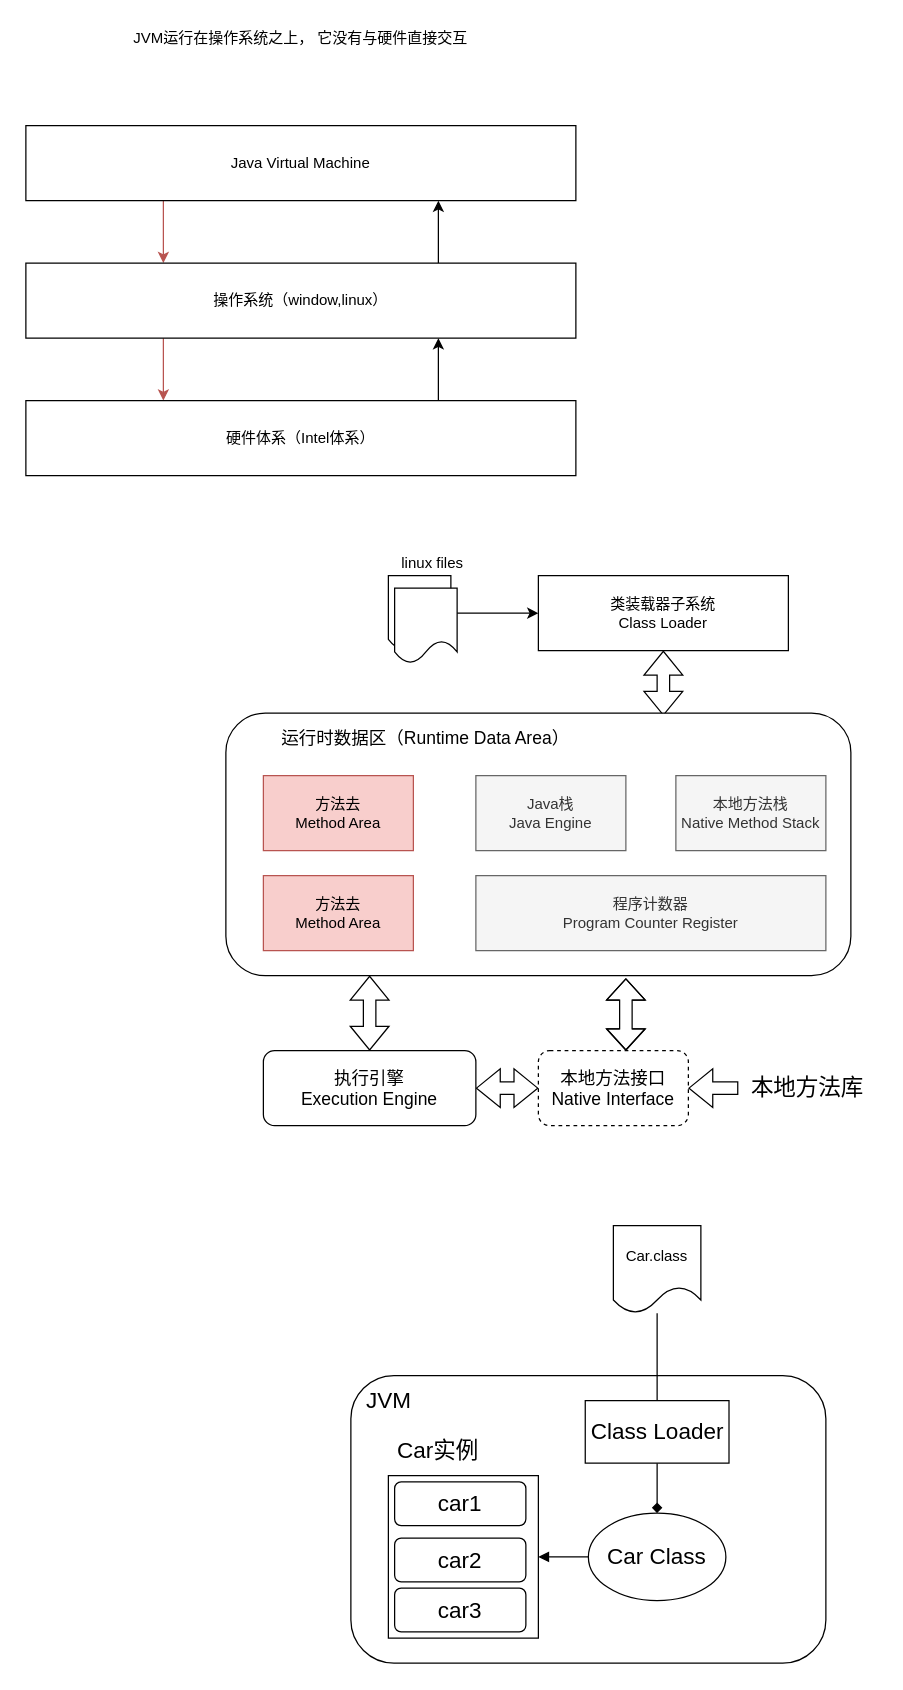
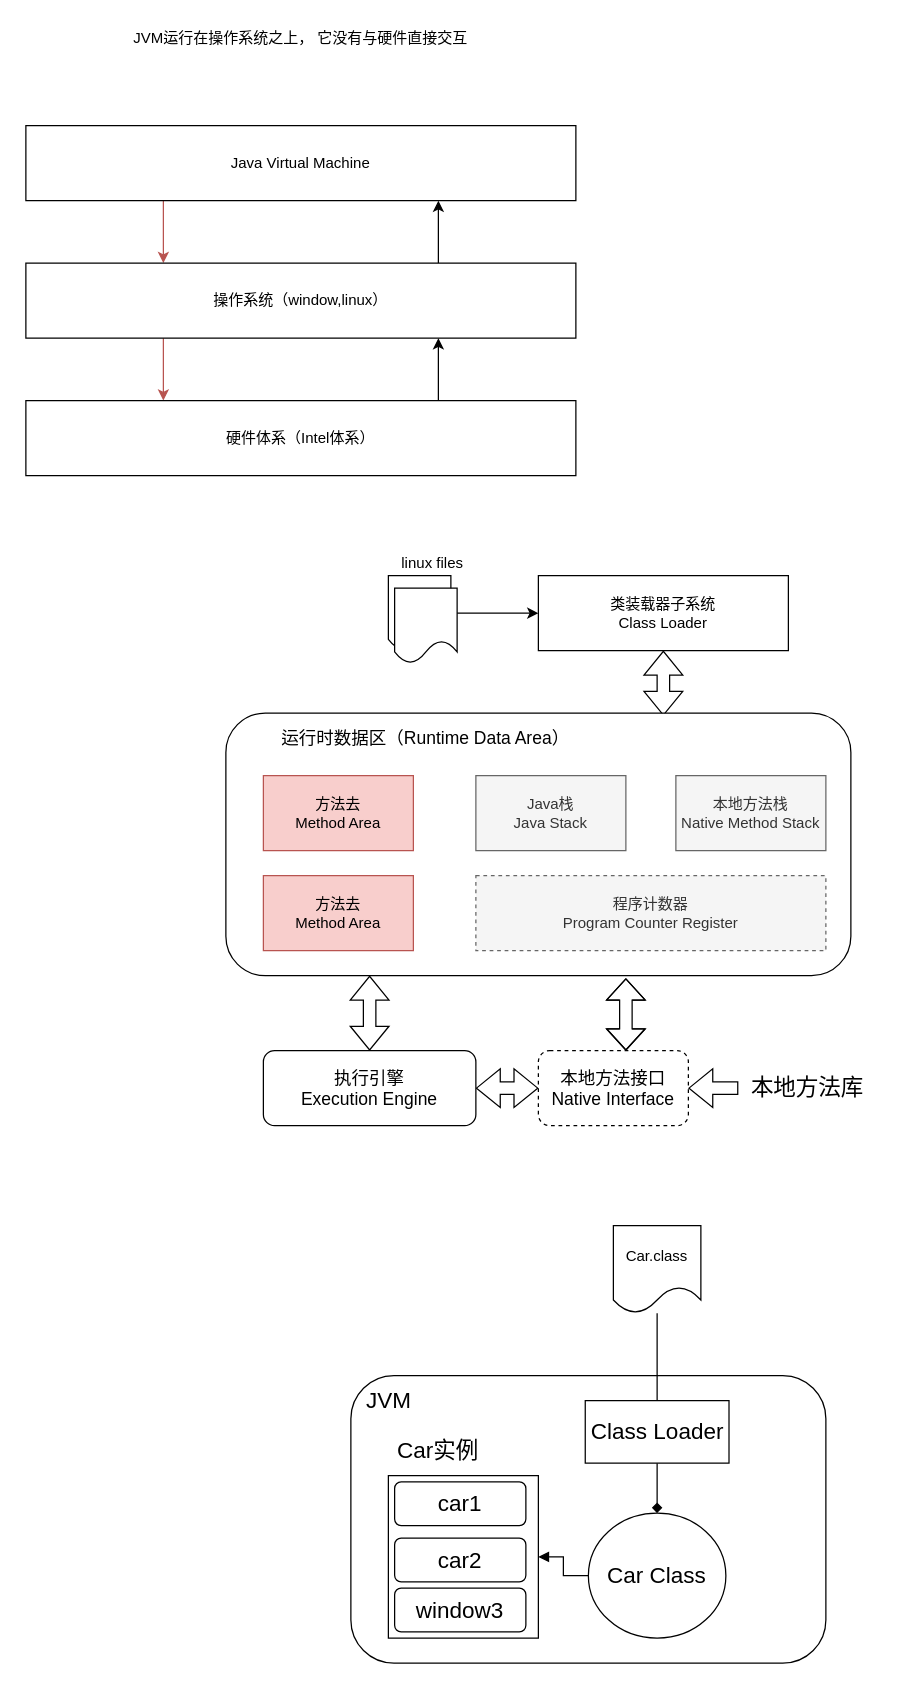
node "Java栈 Java Engine": label "Java栈 Java Engine" -> "Java栈 Java Stack"
node "程序计数器 Program Counter Register": style solid -> dashed
node "Car Class": size 138x88 -> 138x125
node "car3": label "car3" -> "window3"
